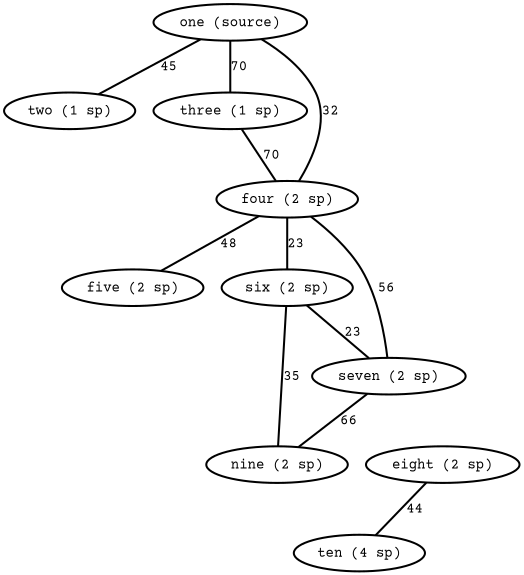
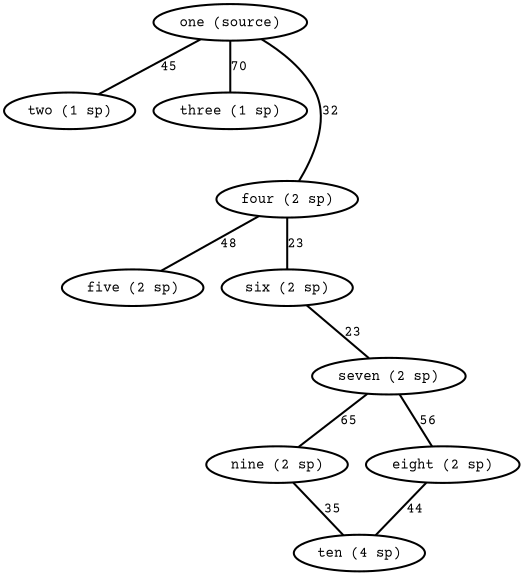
edge "three (1 sp)" -- "four (2 sp)": removed, label "70"
edge "four (2 sp)" -- "seven (2 sp)": now "eight (2 sp)" -- "seven (2 sp)"
edge "six (2 sp)" -- "nine (2 sp)": now "ten (4 sp)" -- "nine (2 sp)"
edge "seven (2 sp)" -- "nine (2 sp)": label "66" -> "65"
